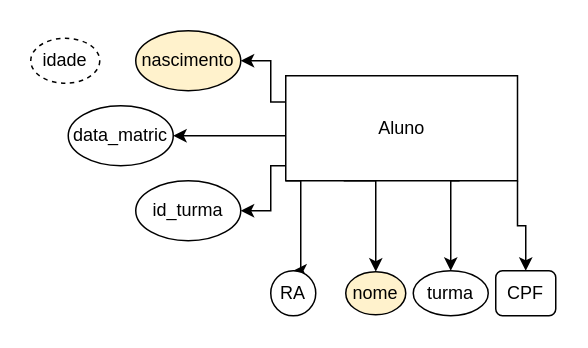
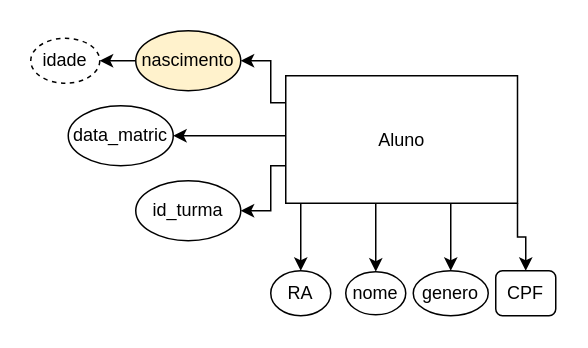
edge "nascimento" -> "idade": added
node "Aluno": size 232x105 -> 232x128
node "RA": size 45x45 -> 60x45
node "nome": fillcolor #fff2cc -> #ffffff
node "turma": label "turma" -> "genero"
